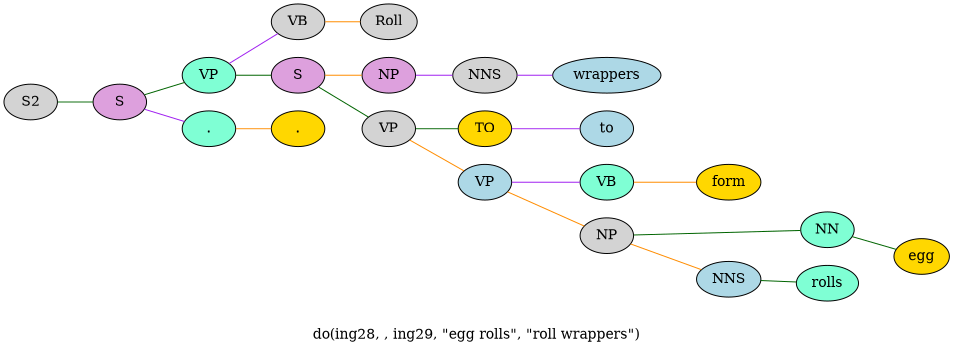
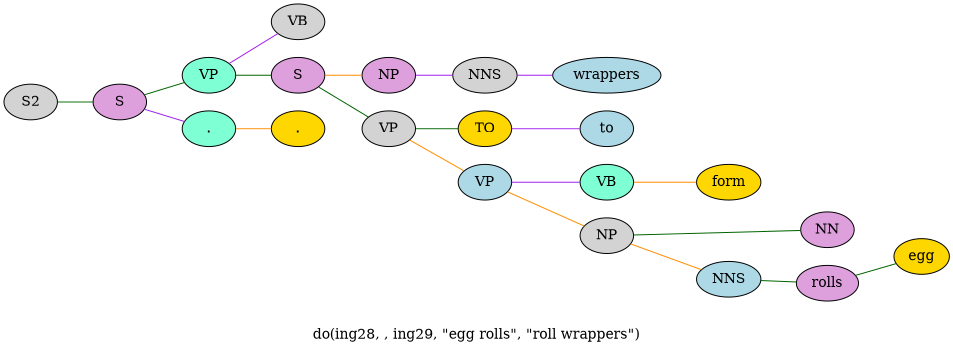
node "Roll": removed
node "NN": fillcolor aquamarine -> plum
edge "NN" -- "egg": now "rolls" -- "egg"
node "rolls": fillcolor aquamarine -> plum
